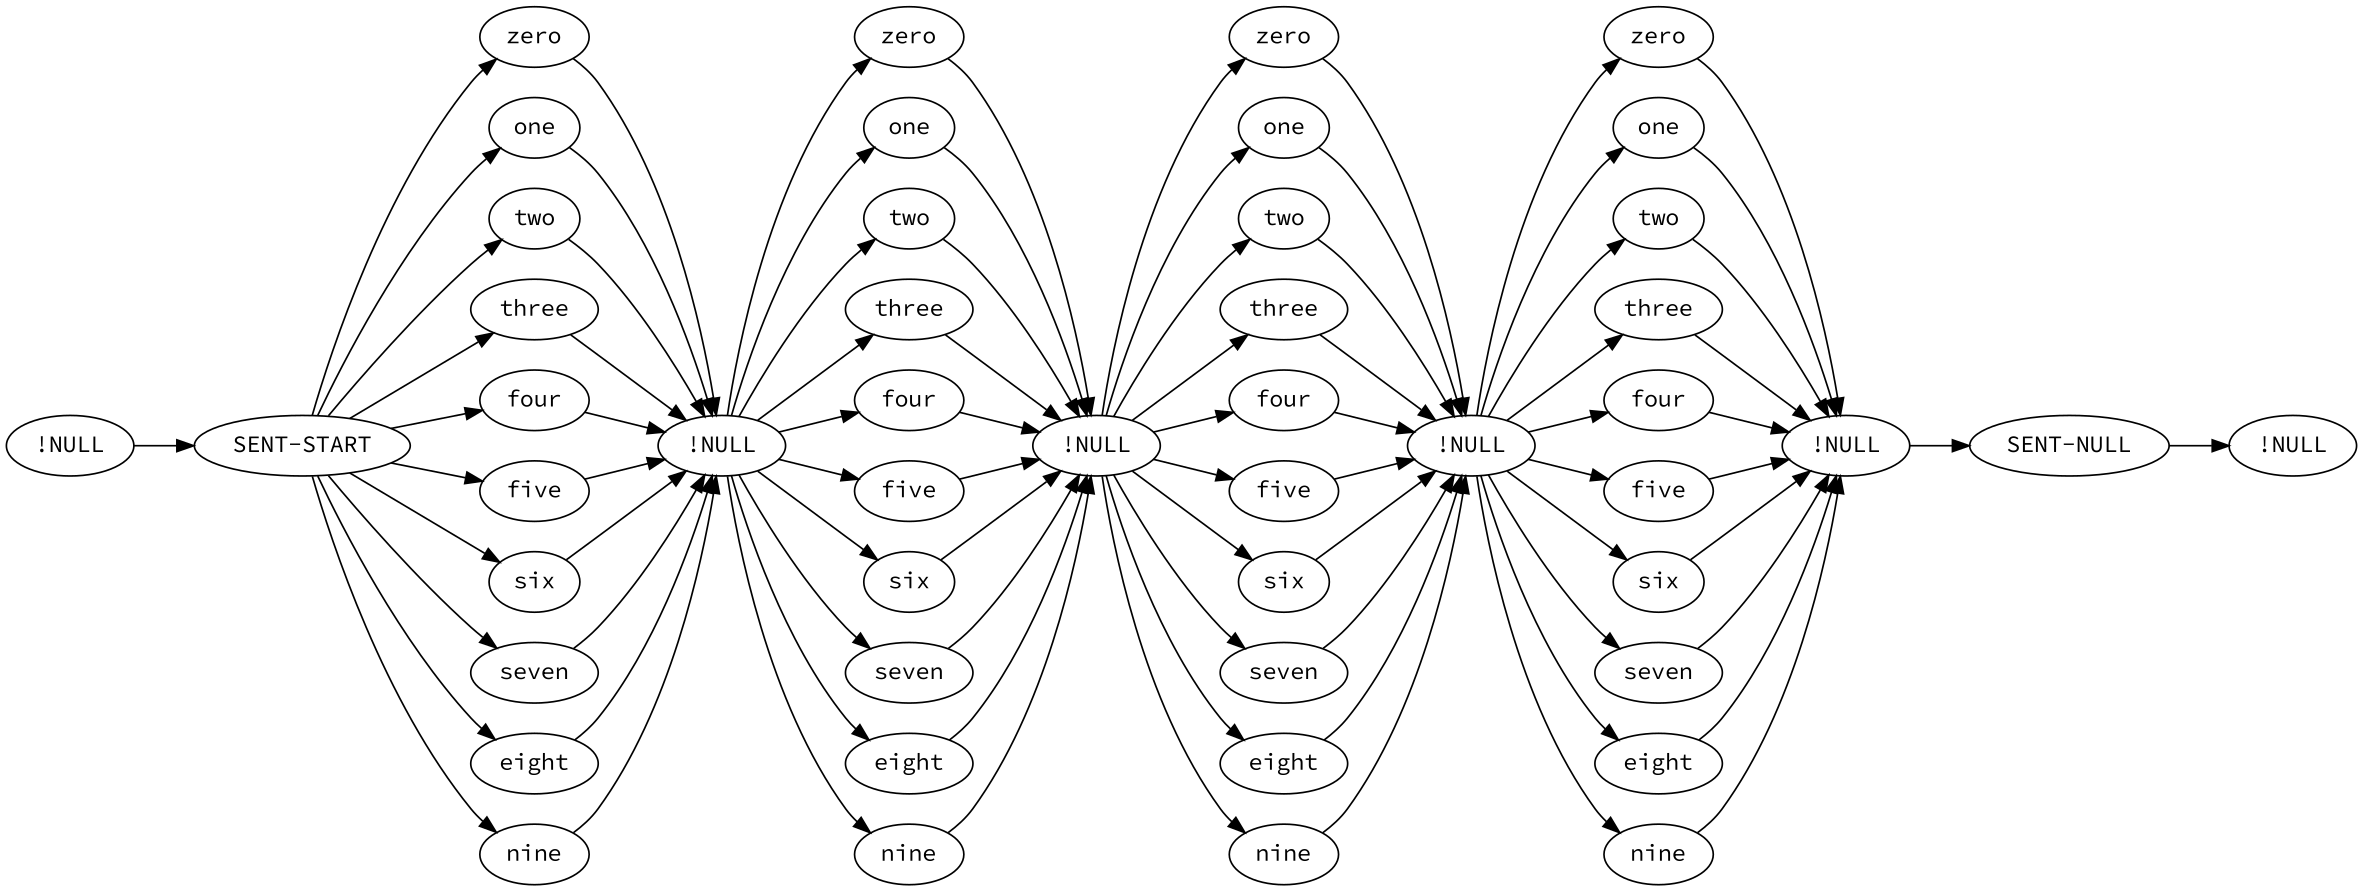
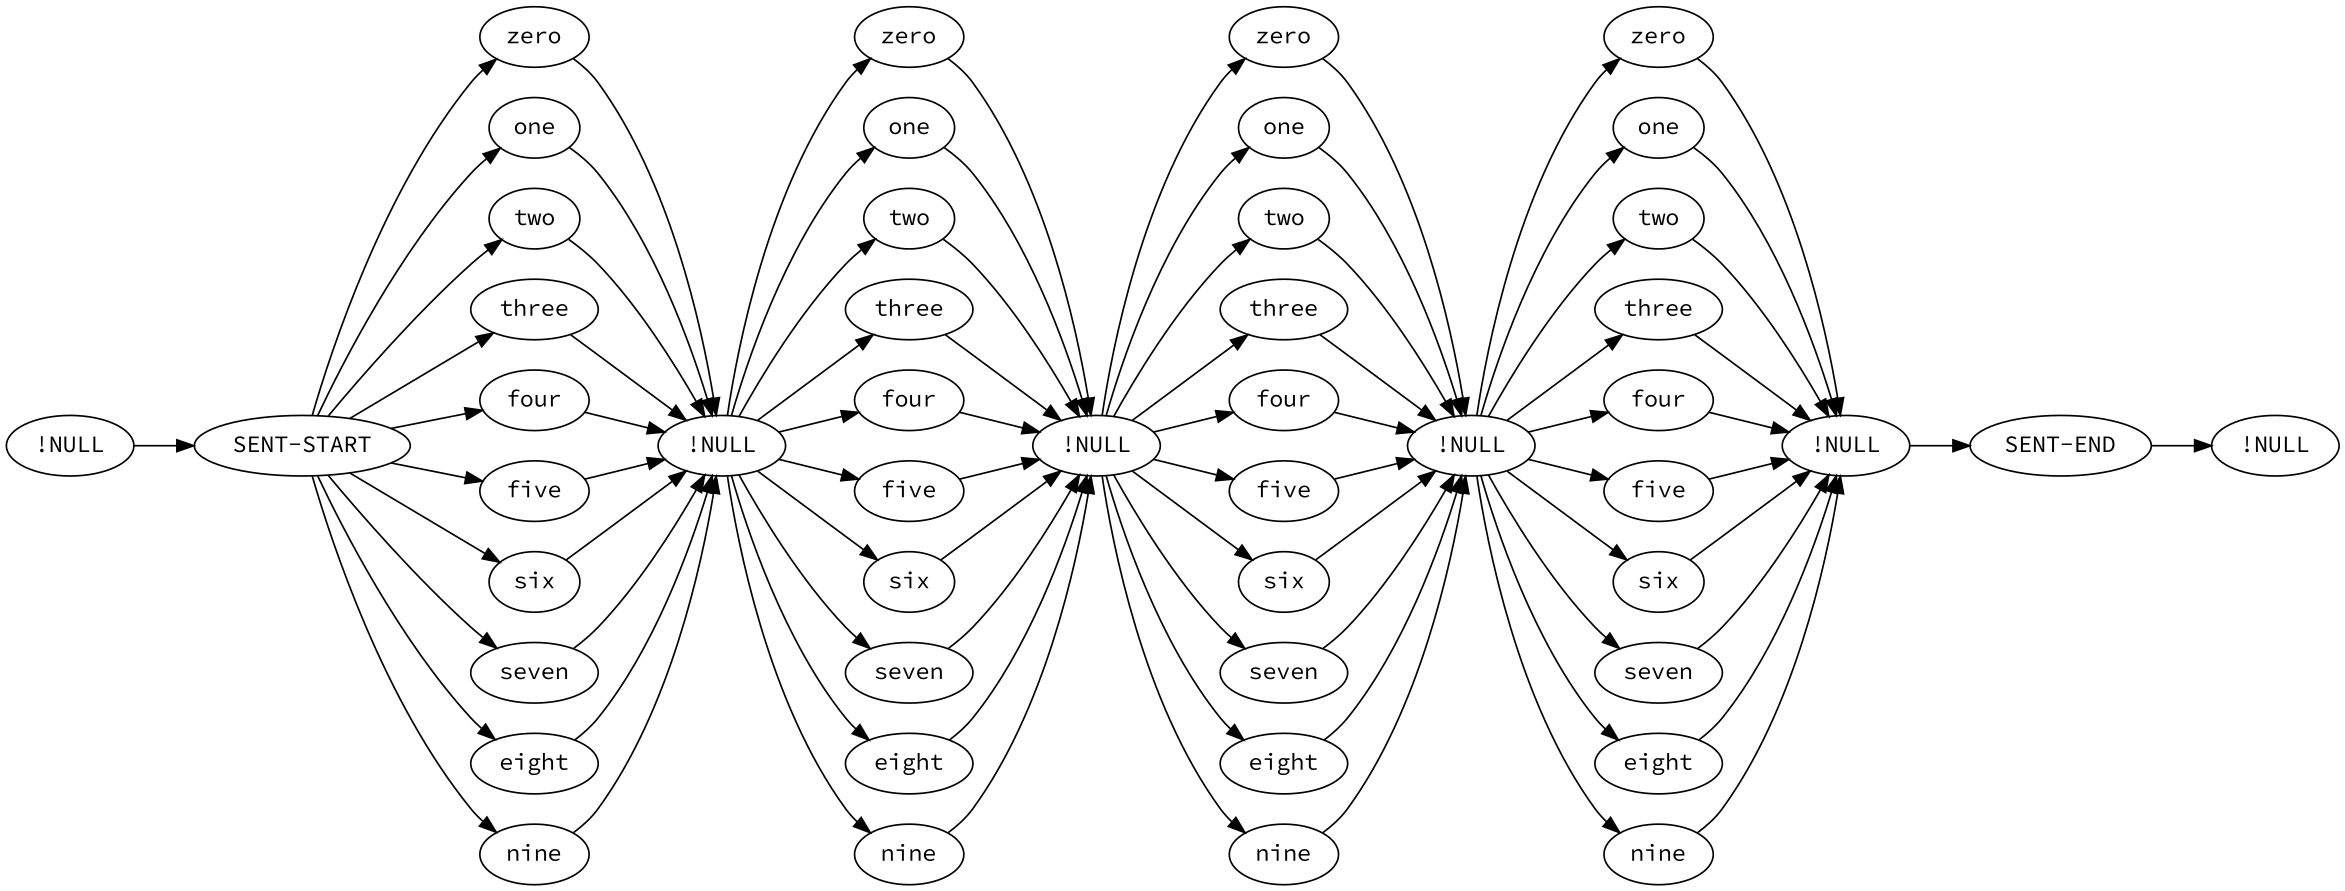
node "SENT-NULL": label "SENT-NULL" -> "SENT-END"
